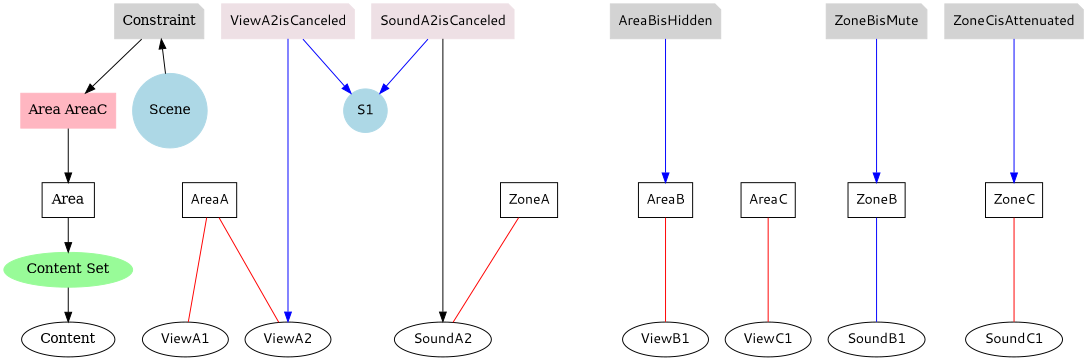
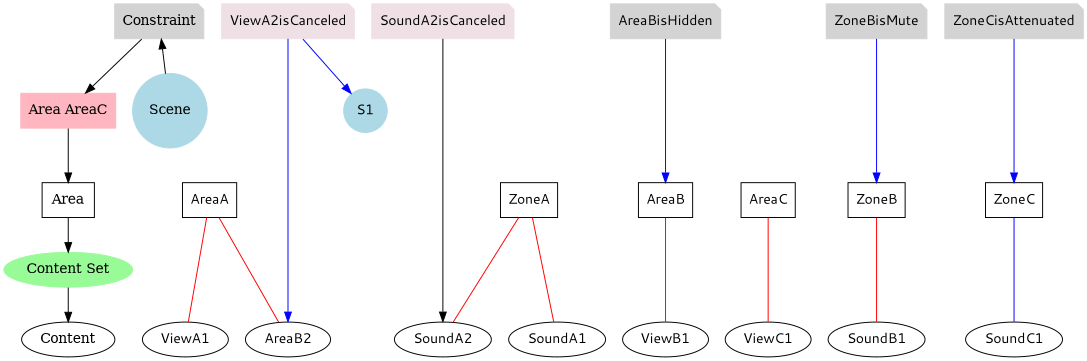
edge "SoundA2isCanceled" -> "S1": removed
edge "ZoneB" -- "SoundB1": color blue -> red
edge "ZoneC" -- "SoundC1": color red -> blue
node "ViewA2": label "ViewA2" -> "AreaB2"
node "SoundA1": added
